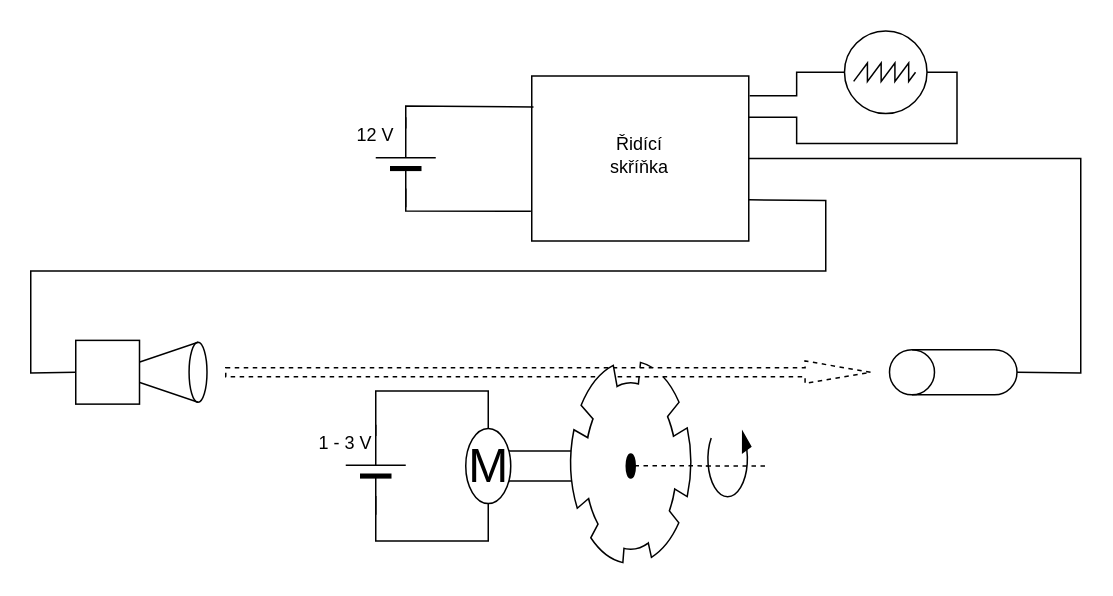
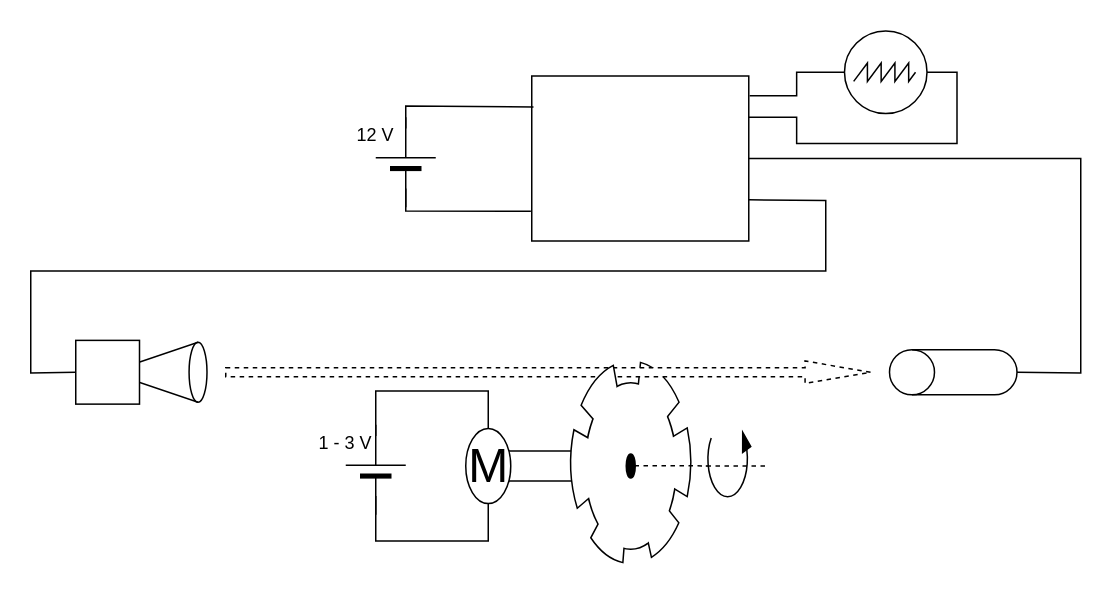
node "Řidící skříňka": removed
